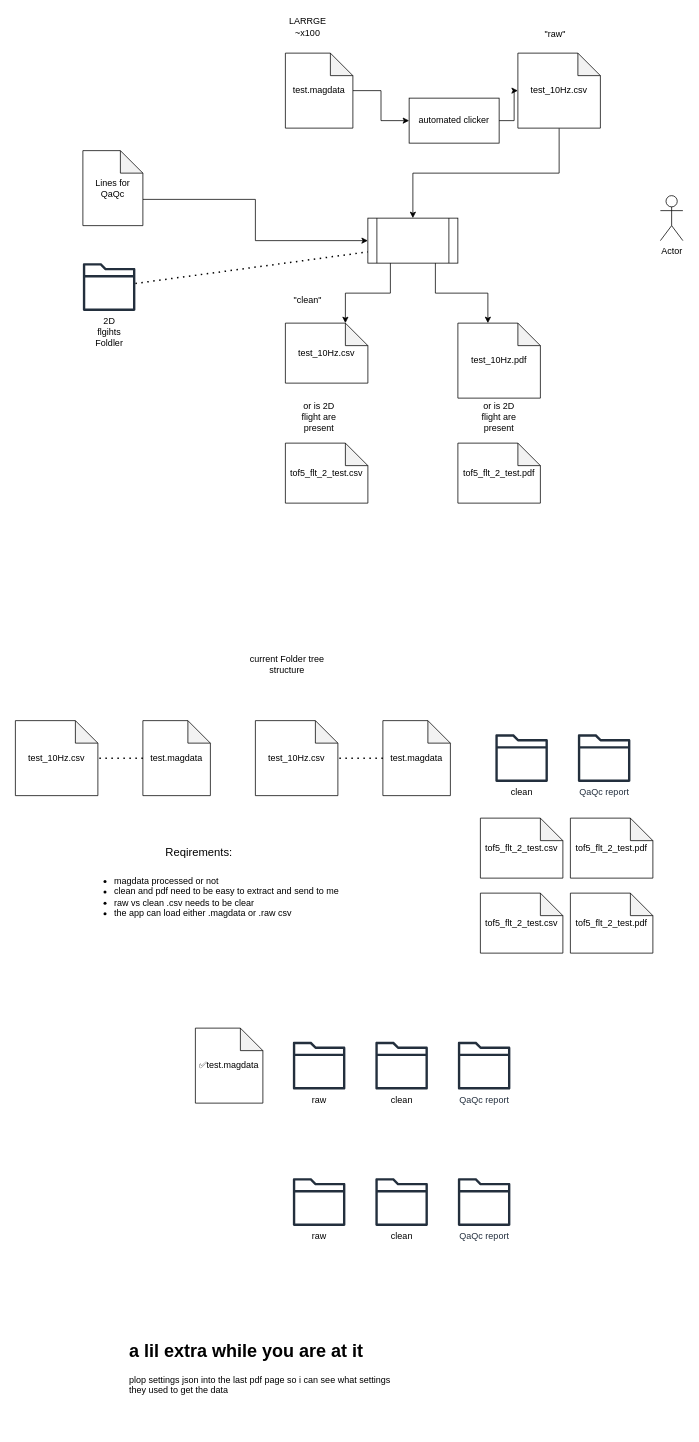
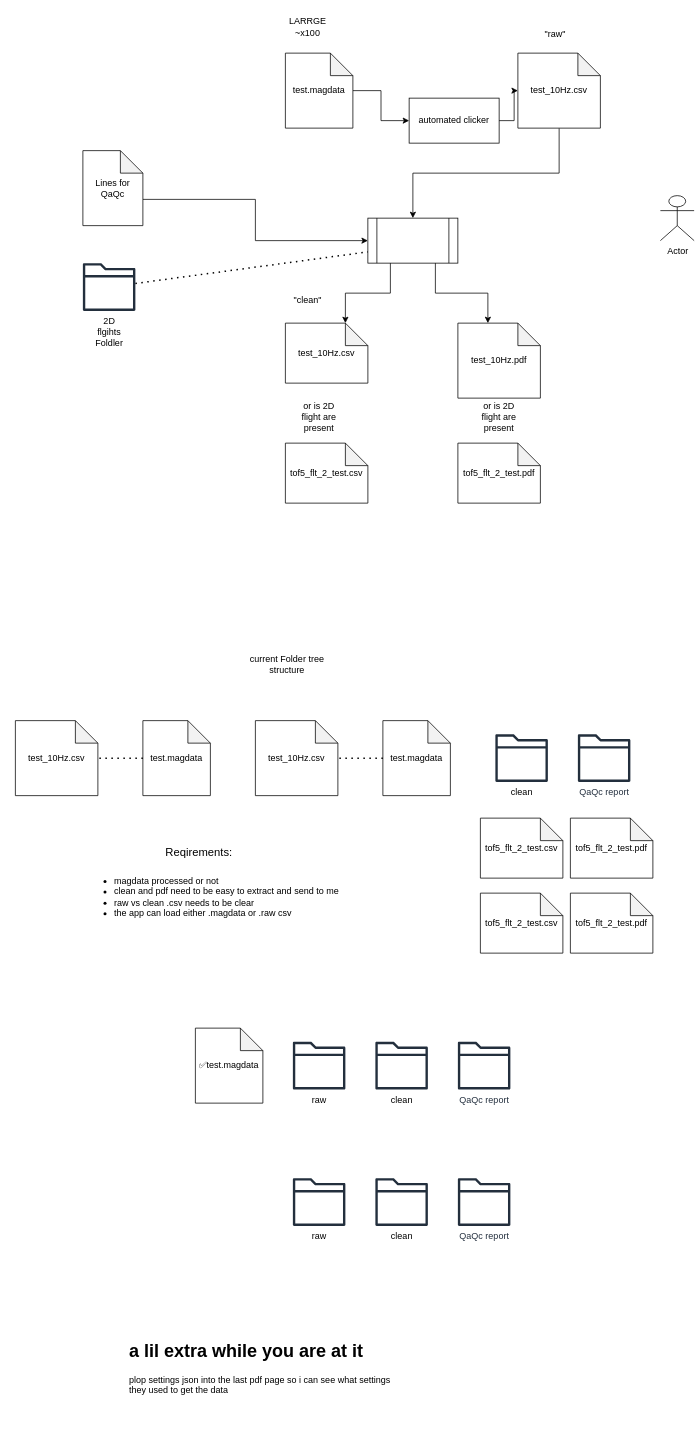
node "Actor": size 23x45 -> 34x45
